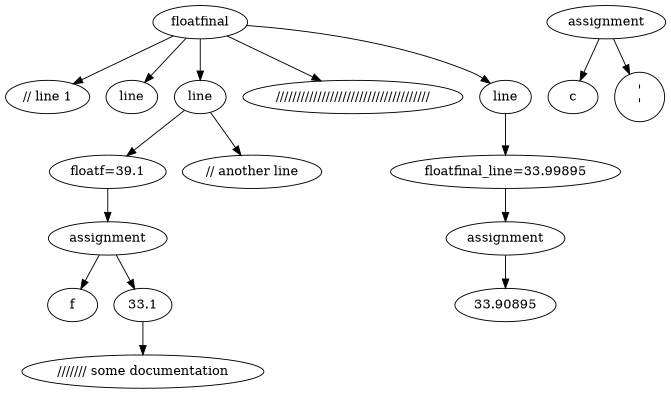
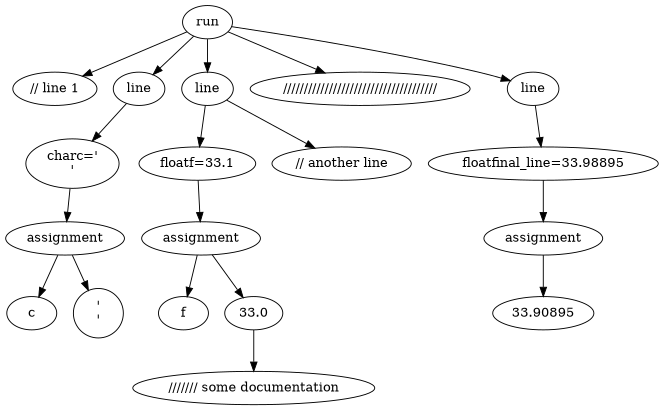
node "floatfinal": label "floatfinal" -> "run"
node "charc=' '": added
node "floatf=39.1": label "floatf=39.1" -> "floatf=33.1"
node "floatfinal_line=33.99895": label "floatfinal_line=33.99895" -> "floatfinal_line=33.98895"
node "33.1": label "33.1" -> "33.0"
